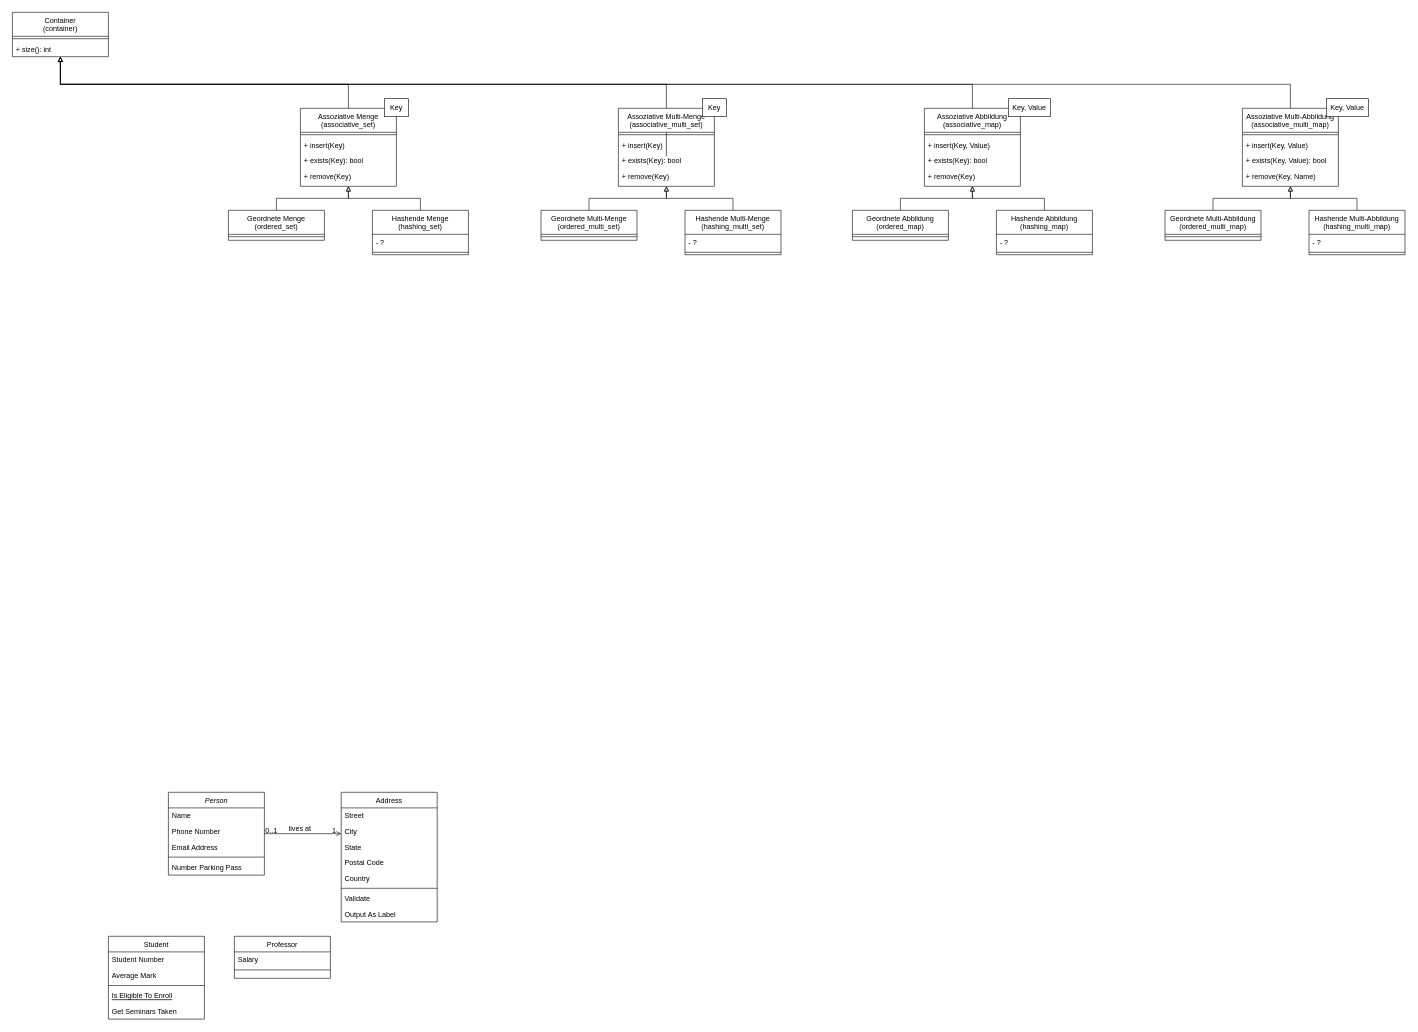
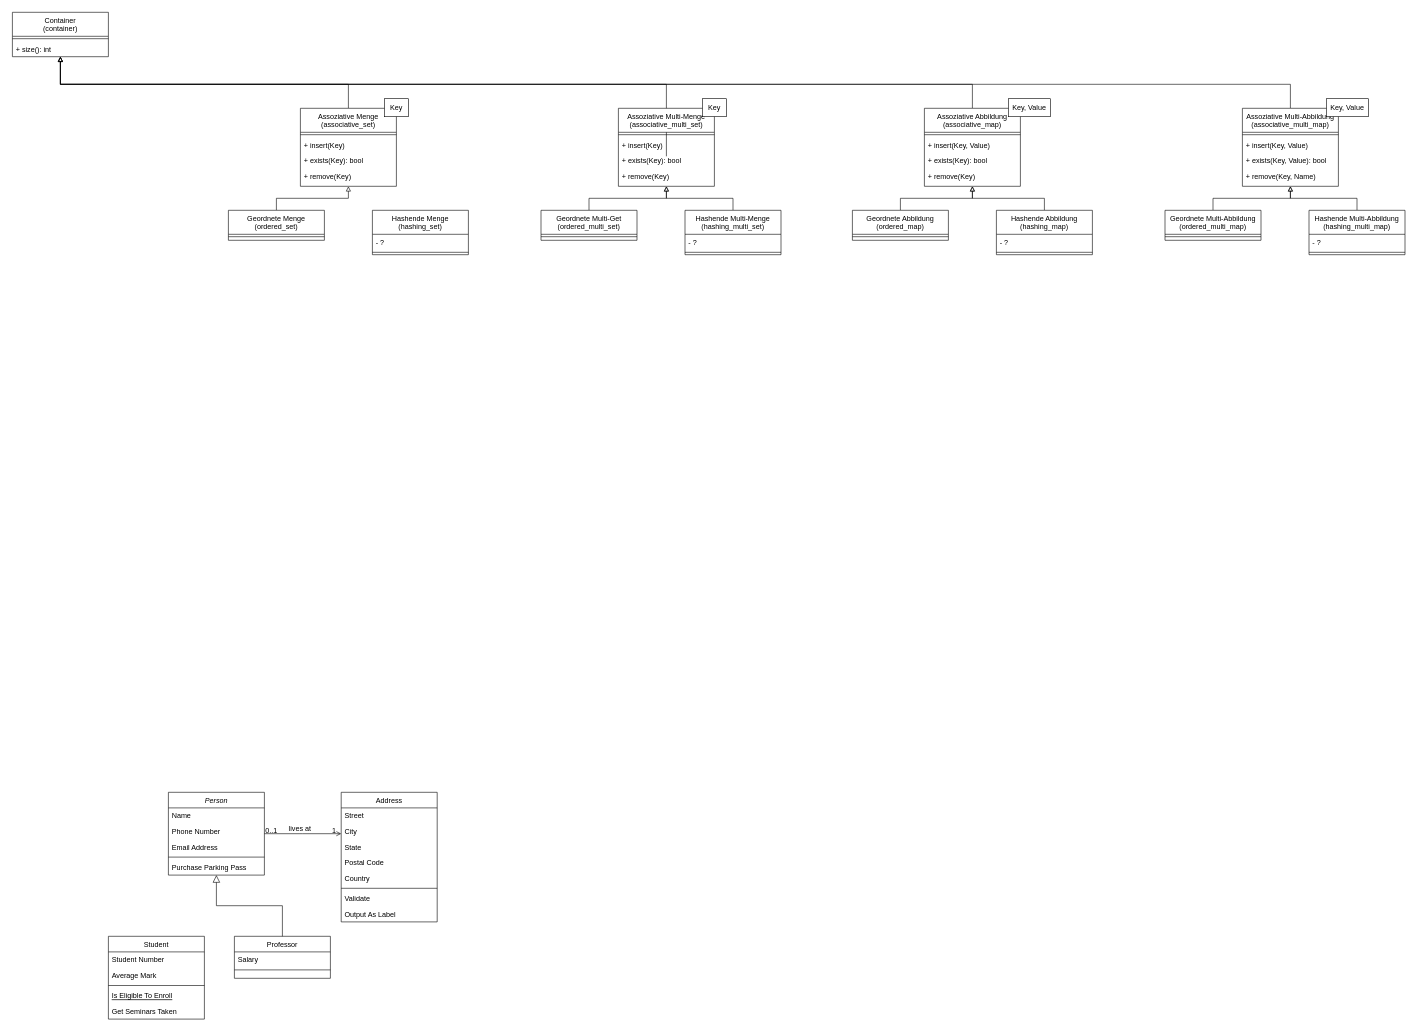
edge "Hashende Menge (hashing_set)" -> "Assoziative Menge (associative_set)": removed
node "Geordnete Multi-Menge (ordered_multi_set)": label "Geordnete Multi-Menge (ordered_multi_set)" -> "Geordnete Multi-Get (ordered_multi_set)"
node "Number Parking Pass": label "Number Parking Pass" -> "Purchase Parking Pass"
edge "Professor" -> "Person": added
